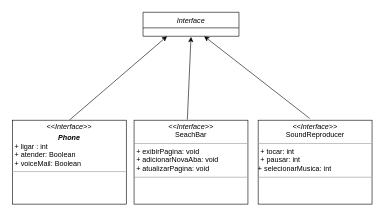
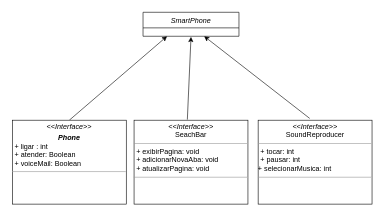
node "Interface": label "Interface" -> "SmartPhone"
